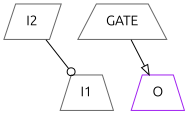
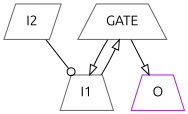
edge "GATE" -> "I1": added
edge "I1" -> "GATE": added
